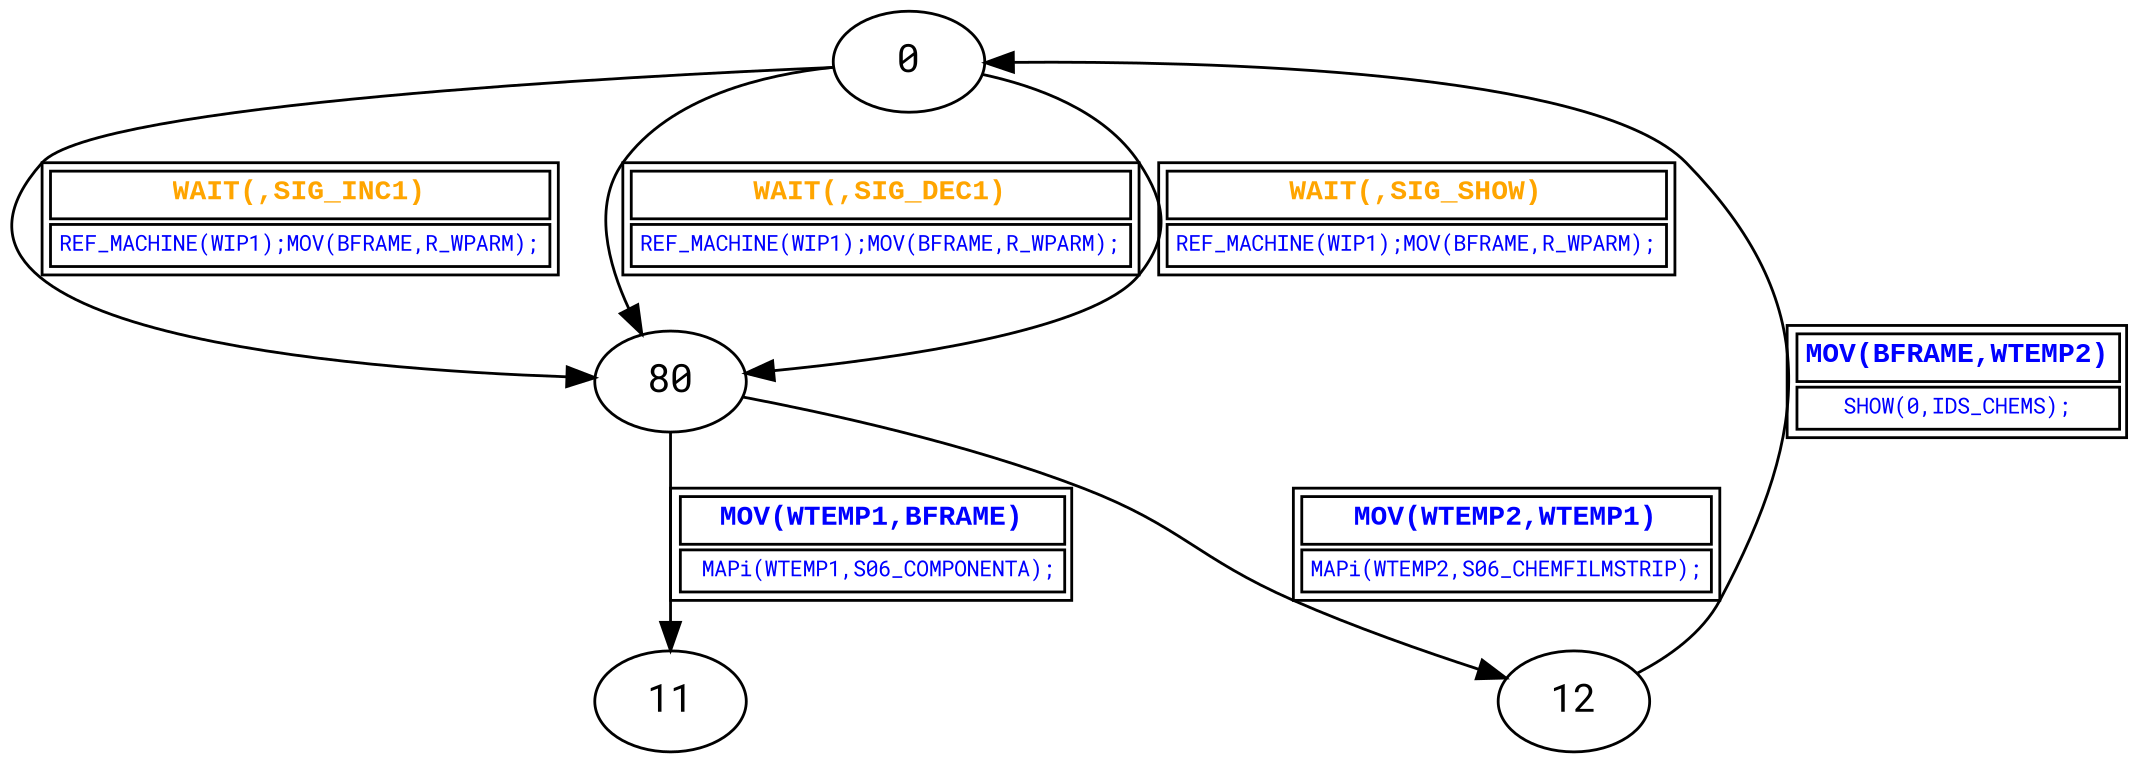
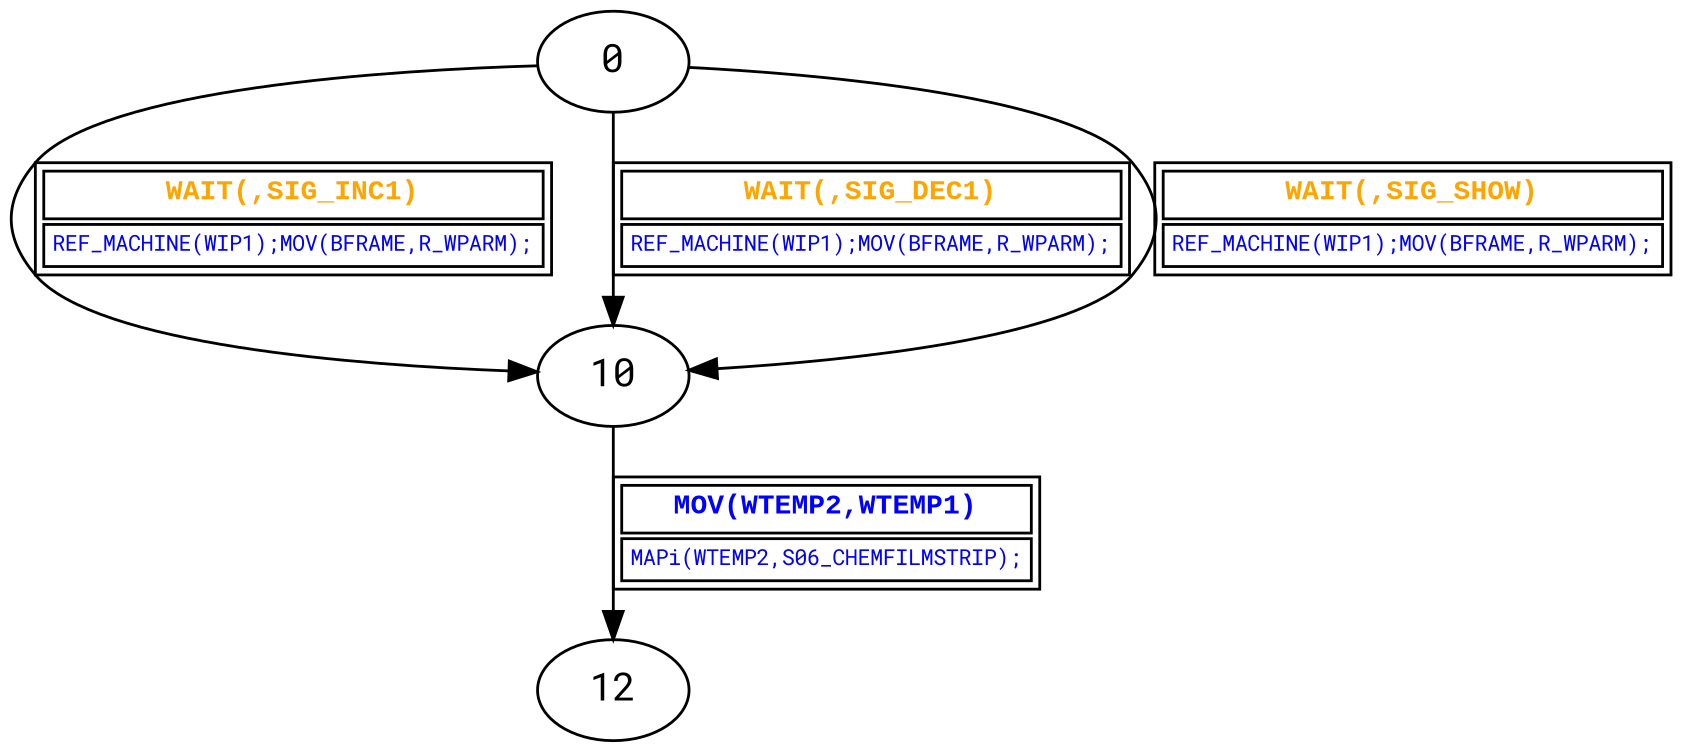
edge "12" -> "0": removed, label "MOV(BFRAME,WTEMP2) SHOW(0,IDS_CHEMS);"
node "80": label "80" -> "10"
node "11": removed
